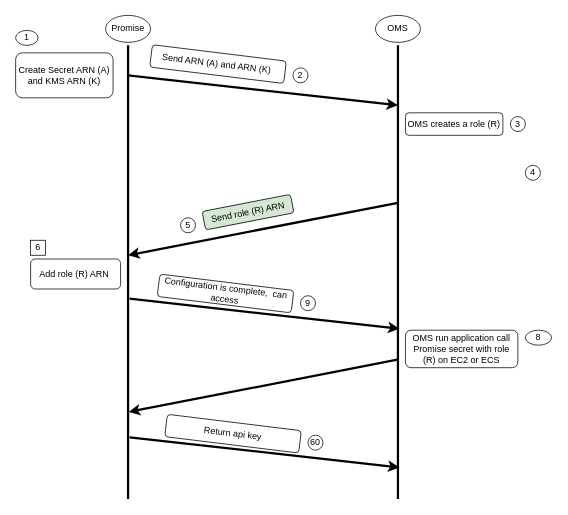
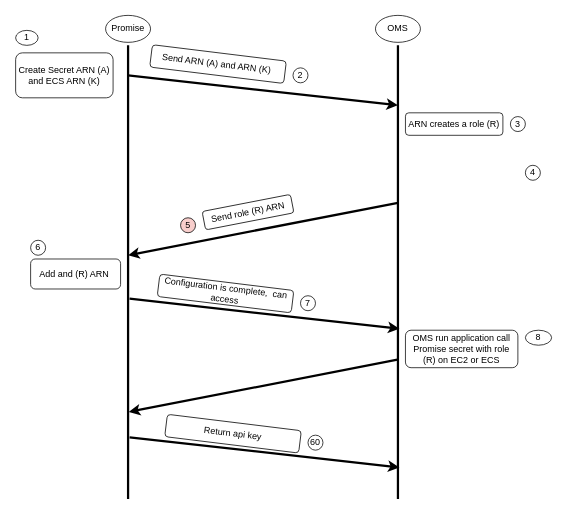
node "Create Secret ARN (A) and KMS ARN (K)": label "Create Secret ARN (A) and KMS ARN (K)" -> "Create Secret ARN (A) and ECS ARN (K)"
node "OMS creates a role (R)": label "OMS creates a role (R)" -> "ARN creates a role (R)"
node "Send role (R) ARN": fillcolor #d5e8d4 -> #ffffff
node "5": fillcolor #ffffff -> #f8cecc
node "6": shape rectangle -> ellipse
node "Add role (R) ARN": label "Add role (R) ARN" -> "Add and (R) ARN"
node "9": label "9" -> "7"
